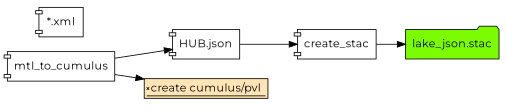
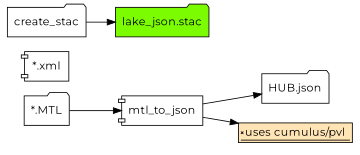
node "HUB.json": shape component -> folder
edge "HUB.json" -> "create_stac": removed
node "create_stac": shape component -> folder
node "mtl_to_cumulus": label "mtl_to_cumulus" -> "mtl_to_json"
node "create cumulus/pvl": label "create cumulus/pvl" -> "uses cumulus/pvl"
node "*.MTL": added
